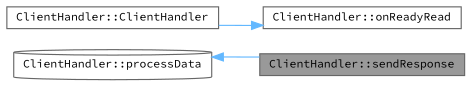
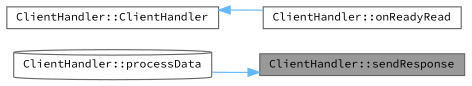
edge "ClientHandler::ClientHandler" -> "ClientHandler::onReadyRead": reversed
edge "ClientHandler::sendResponse" -> "ClientHandler::processData": reversed
